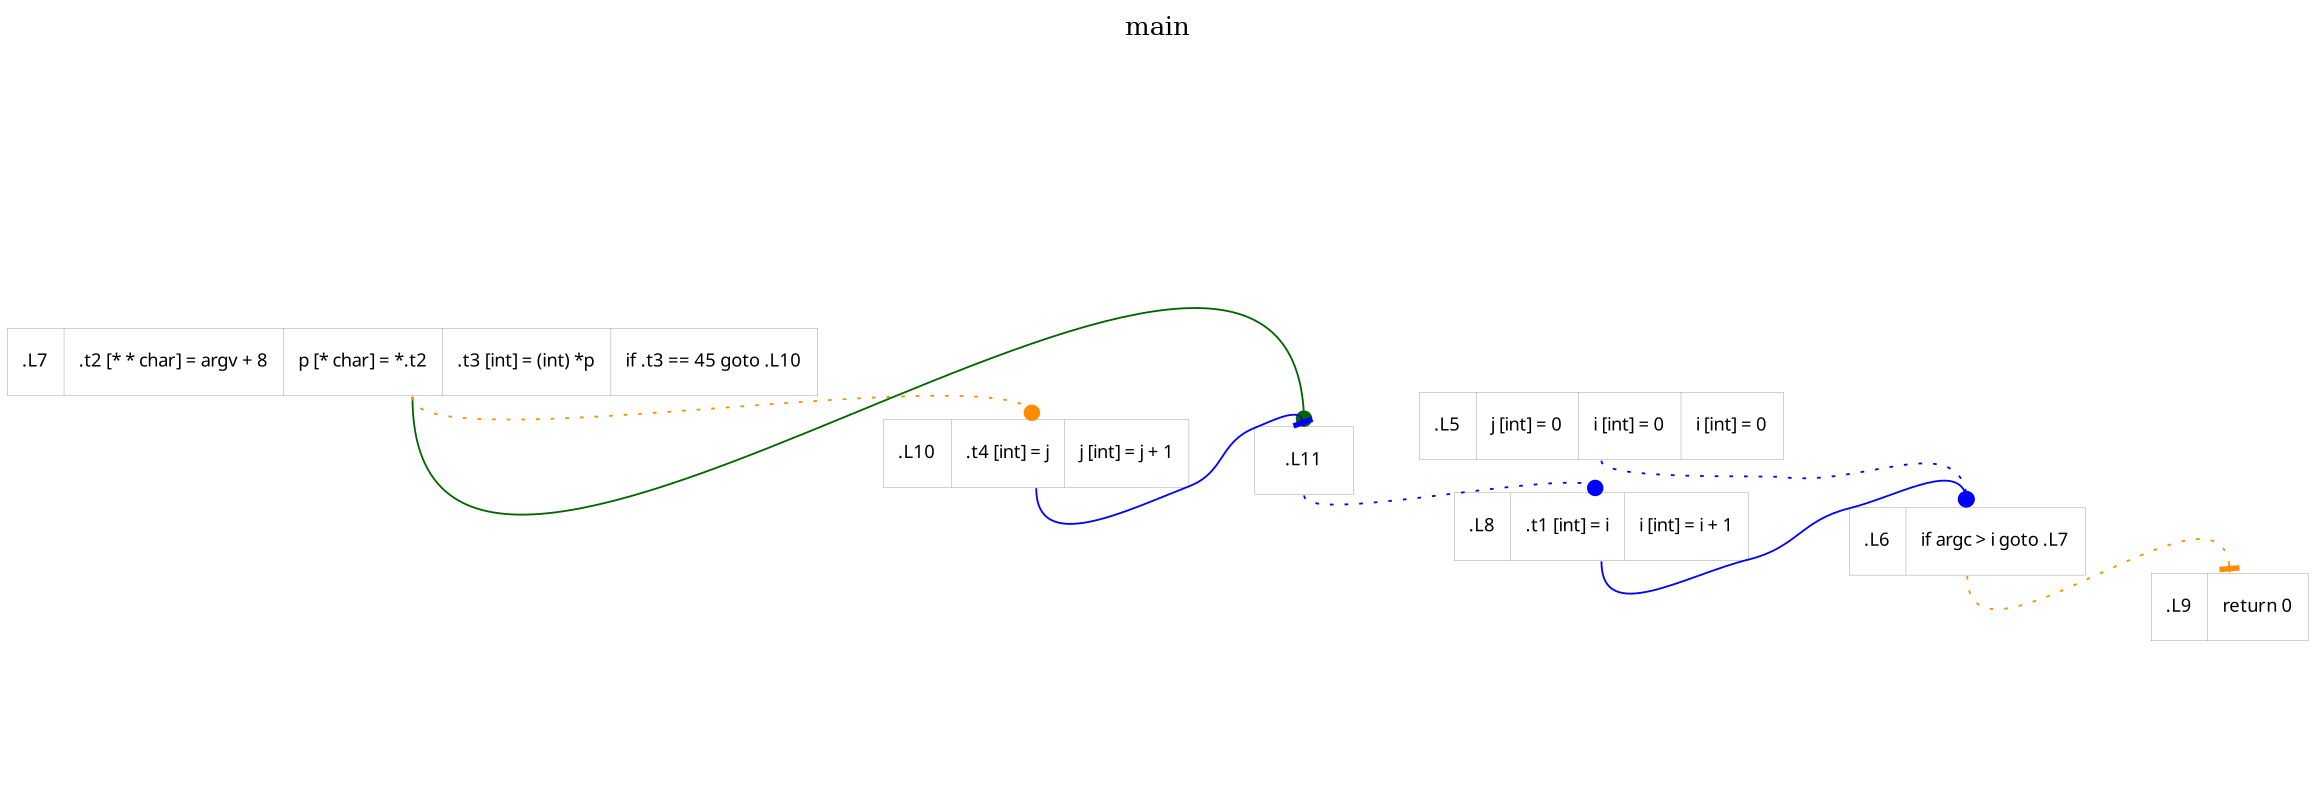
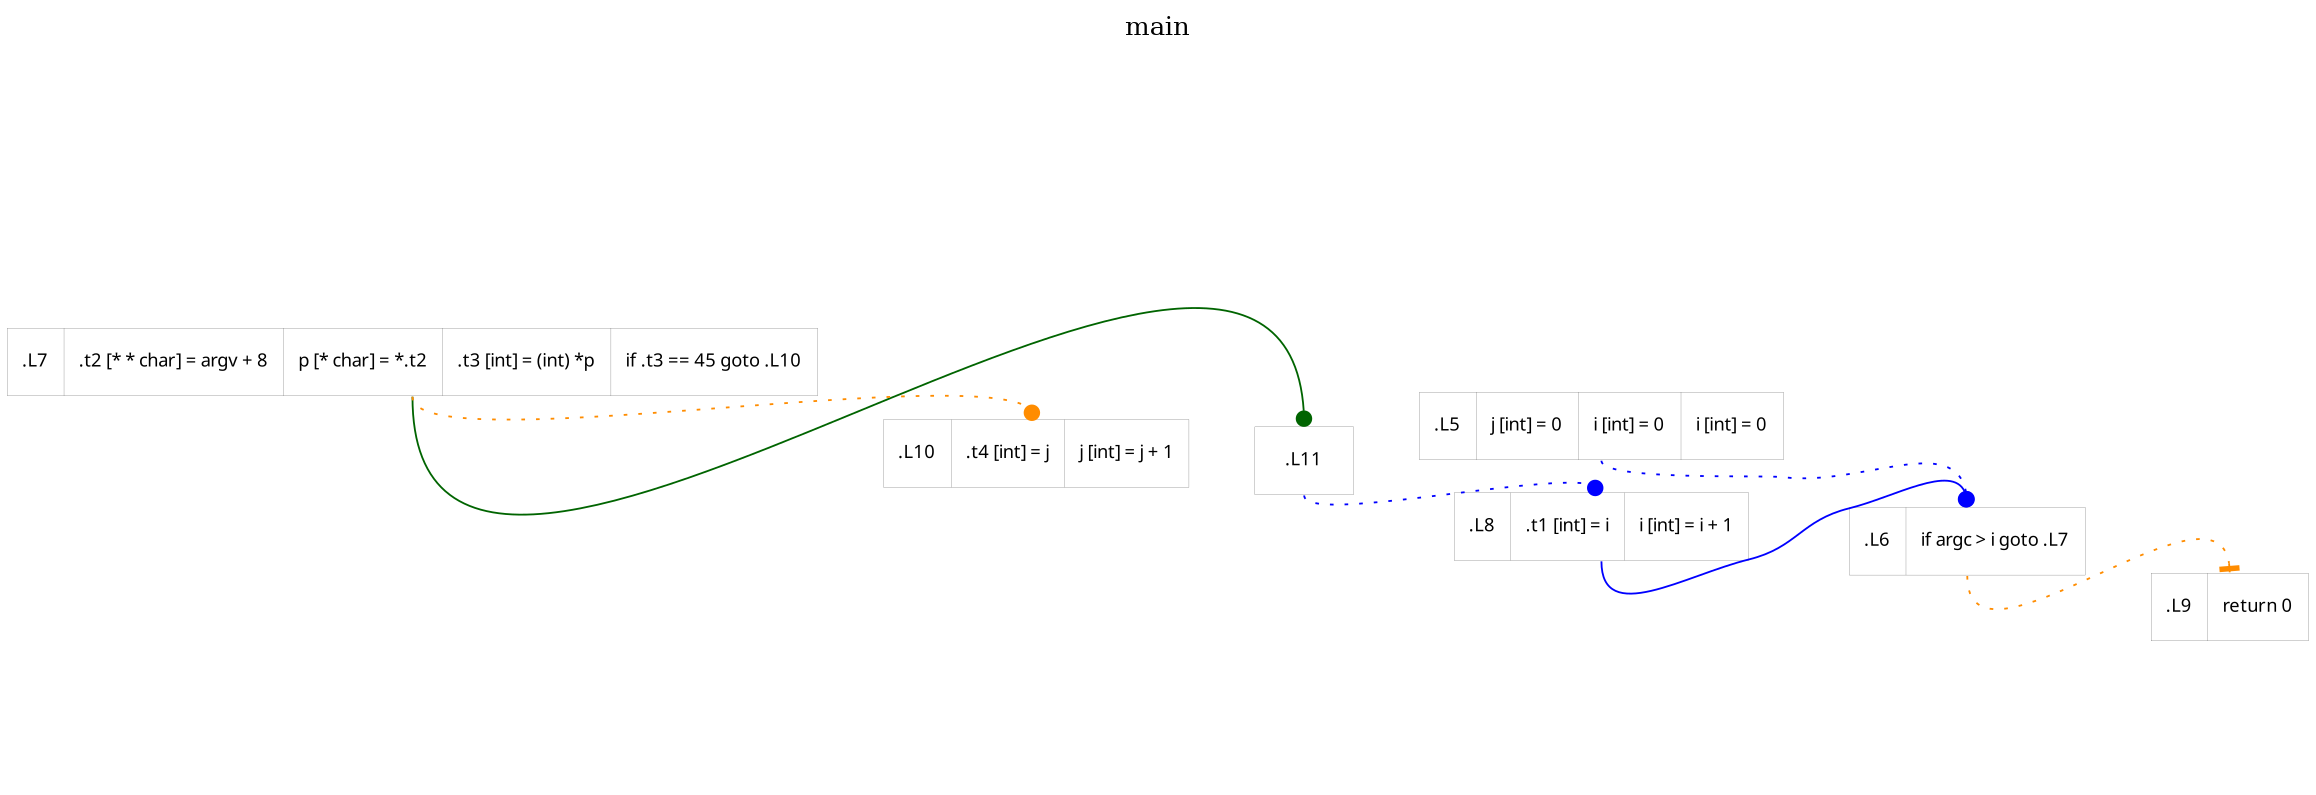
edge ".L10" -> ".L11": removed
